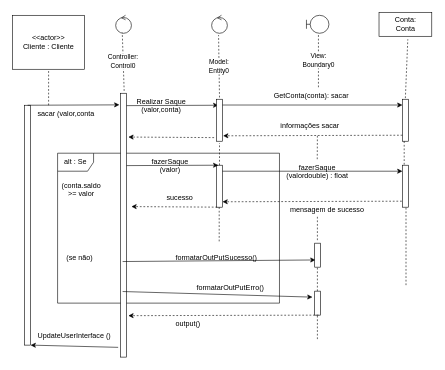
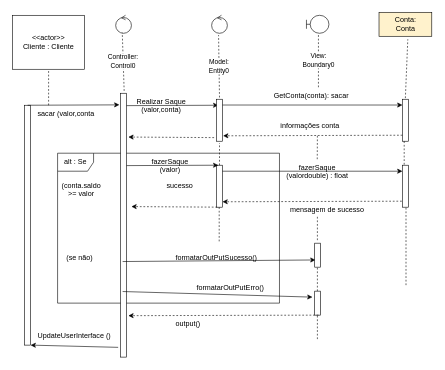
node "Conta: Conta": fillcolor #ffffff -> #fff2cc
node "informações sacar": label "informações sacar" -> "informações conta"
node "sucesso": moved (183, 195) -> (183, 183)
